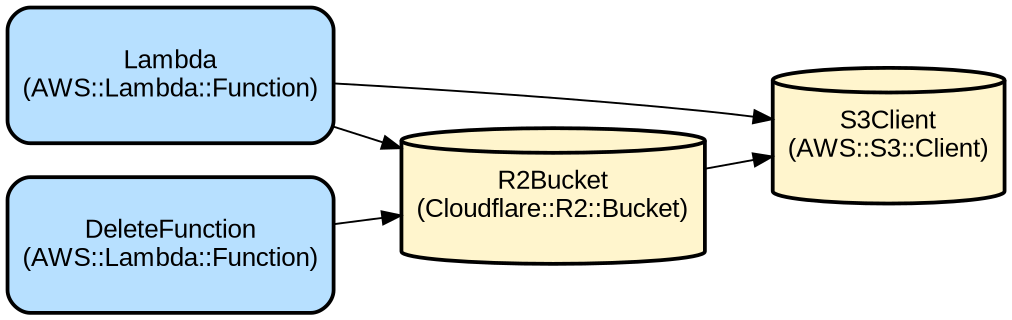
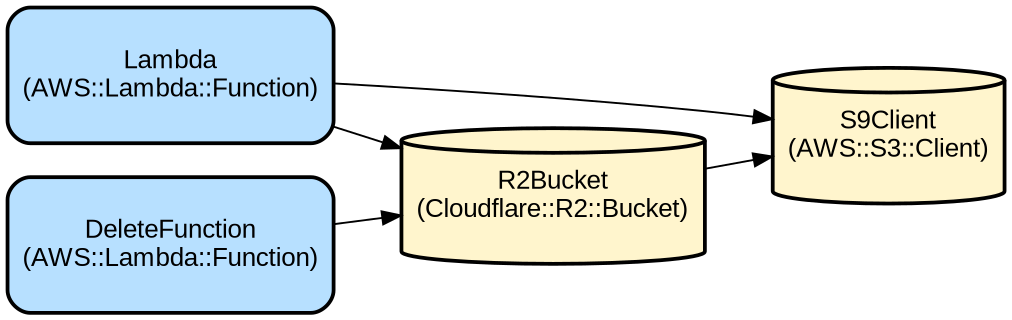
node "S3Client (AWS::S3::Client)": label "S3Client (AWS::S3::Client)" -> "S9Client (AWS::S3::Client)"
